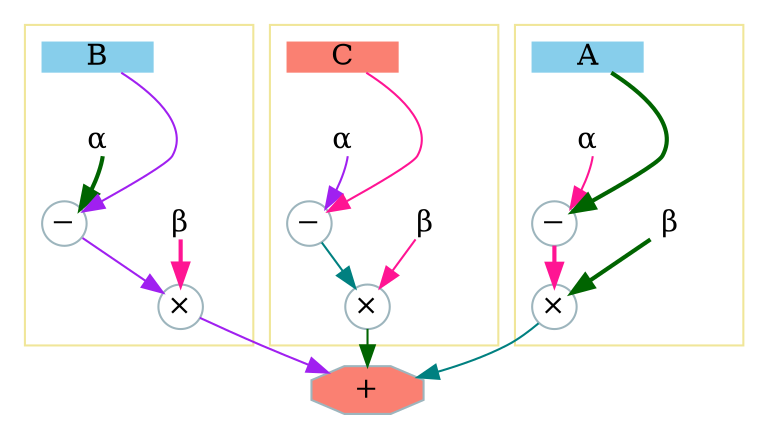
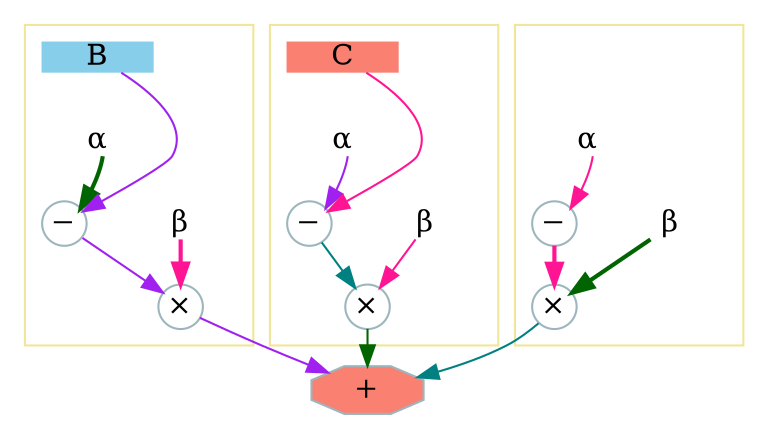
node "A": removed
